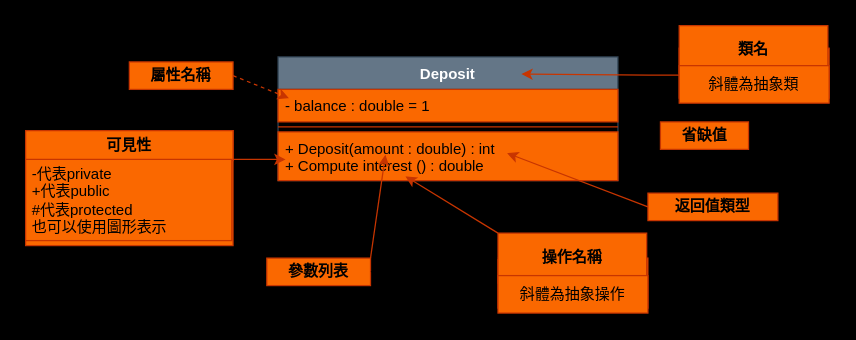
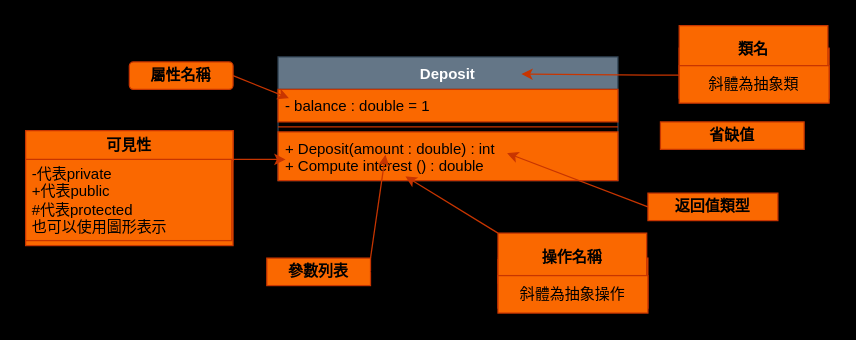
node "屬性名稱": shape rectangle -> rounded rectangle
edge "屬性名稱" -> "- balance : double = 1": style dashed -> solid
node "省缺值": size 88x28 -> 144x28
